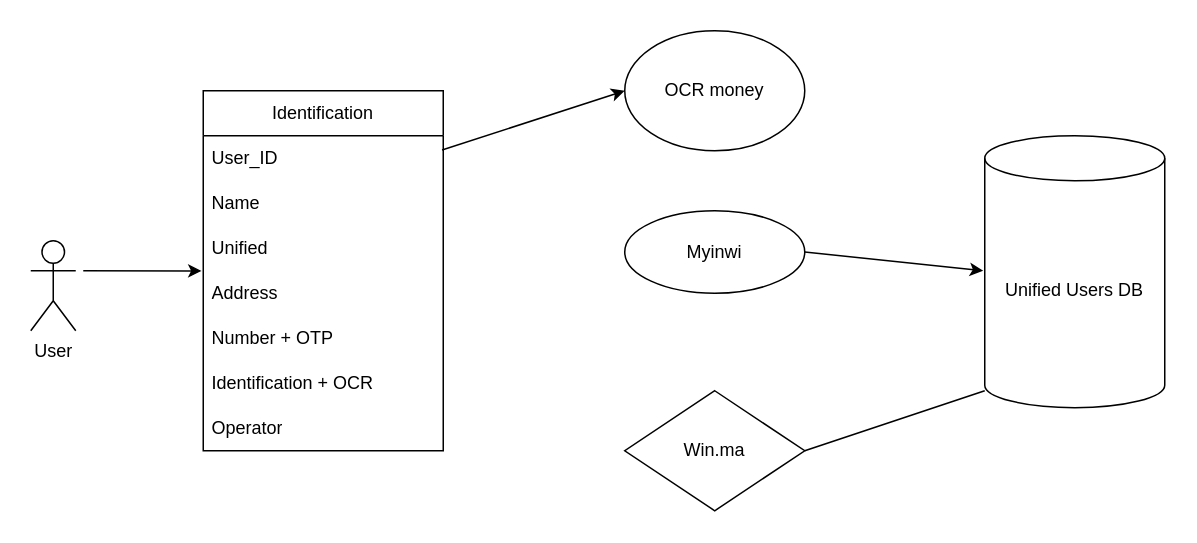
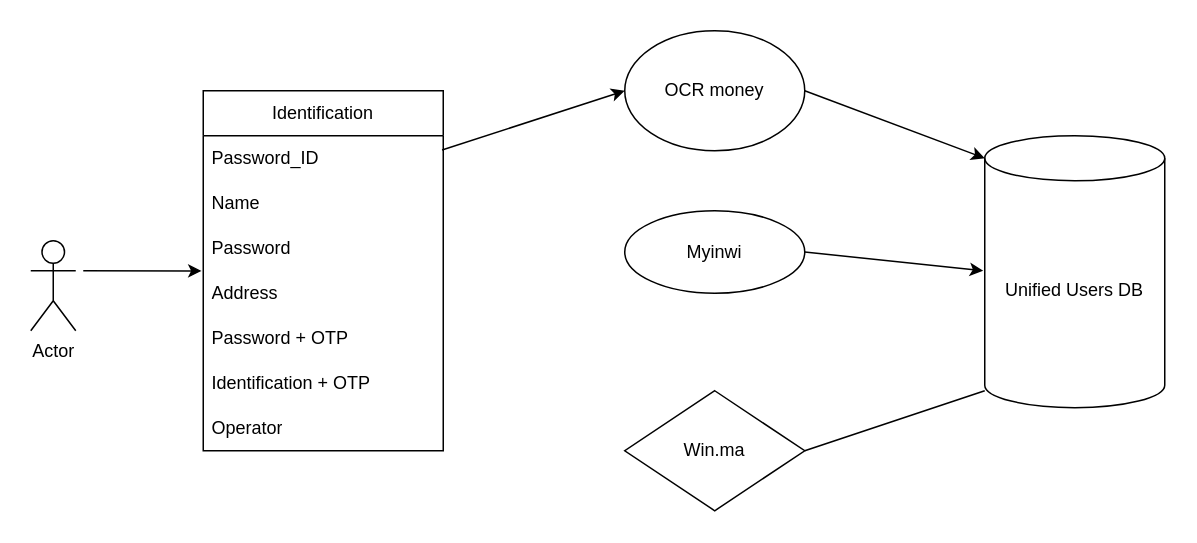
edge "OCR money" -> "Unified Users DB": added
node "User_ID": label "User_ID" -> "Password_ID"
node "Unified": label "Unified" -> "Password"
node "Number + OTP": label "Number + OTP" -> "Password + OTP"
node "User": label "User" -> "Actor"
node "Identification + OCR": label "Identification + OCR" -> "Identification + OTP"
